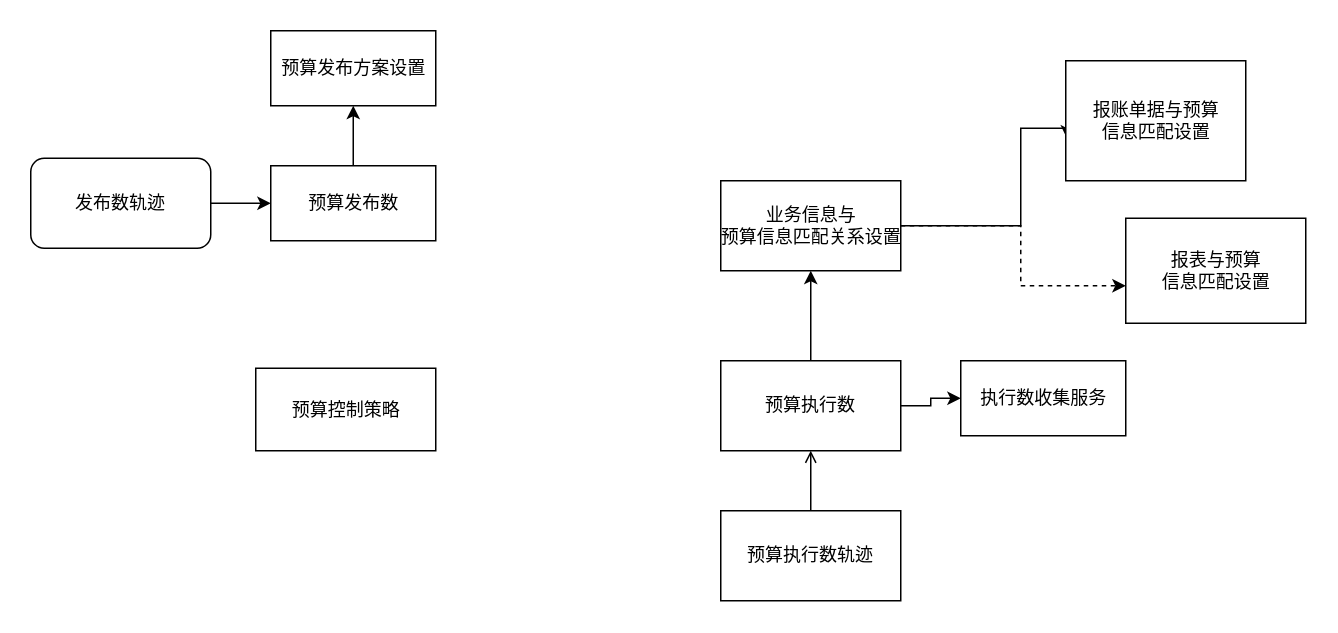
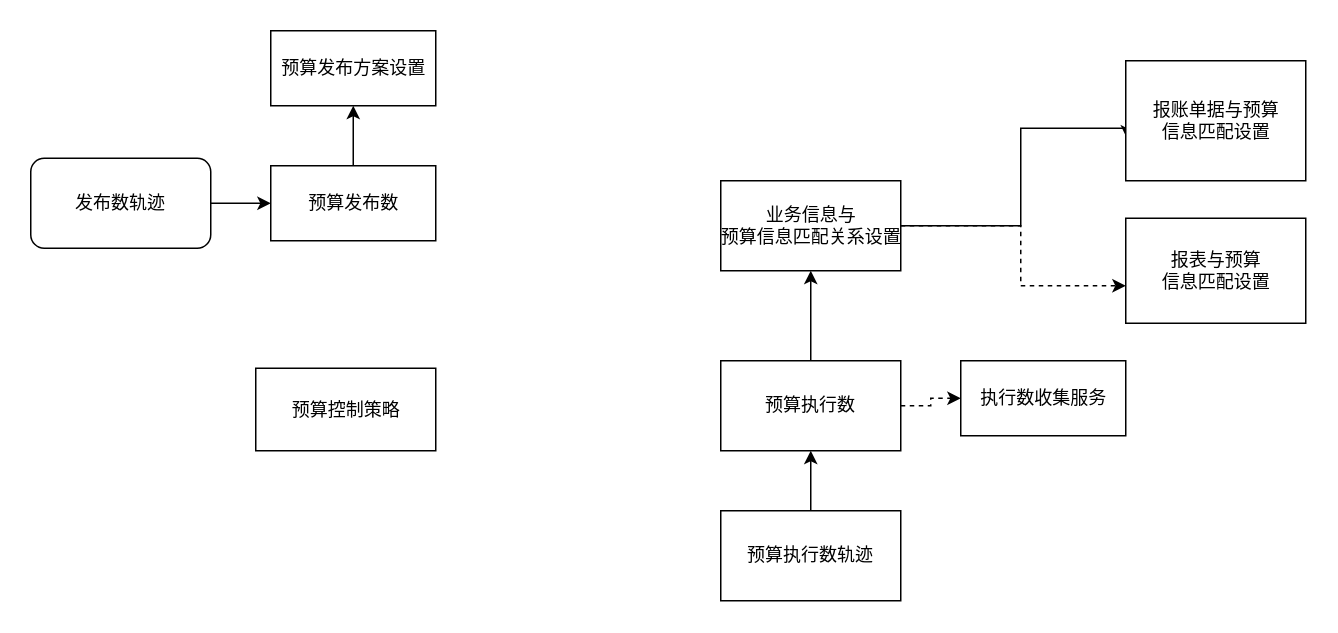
node "报账单据与预算 信息匹配设置": moved (1156, 121) -> (1216, 121)
edge "预算执行数" -> "执行数收集服务": style solid -> dashed
edge "预算执行数轨迹" -> "预算执行数": arrowhead open -> classic
